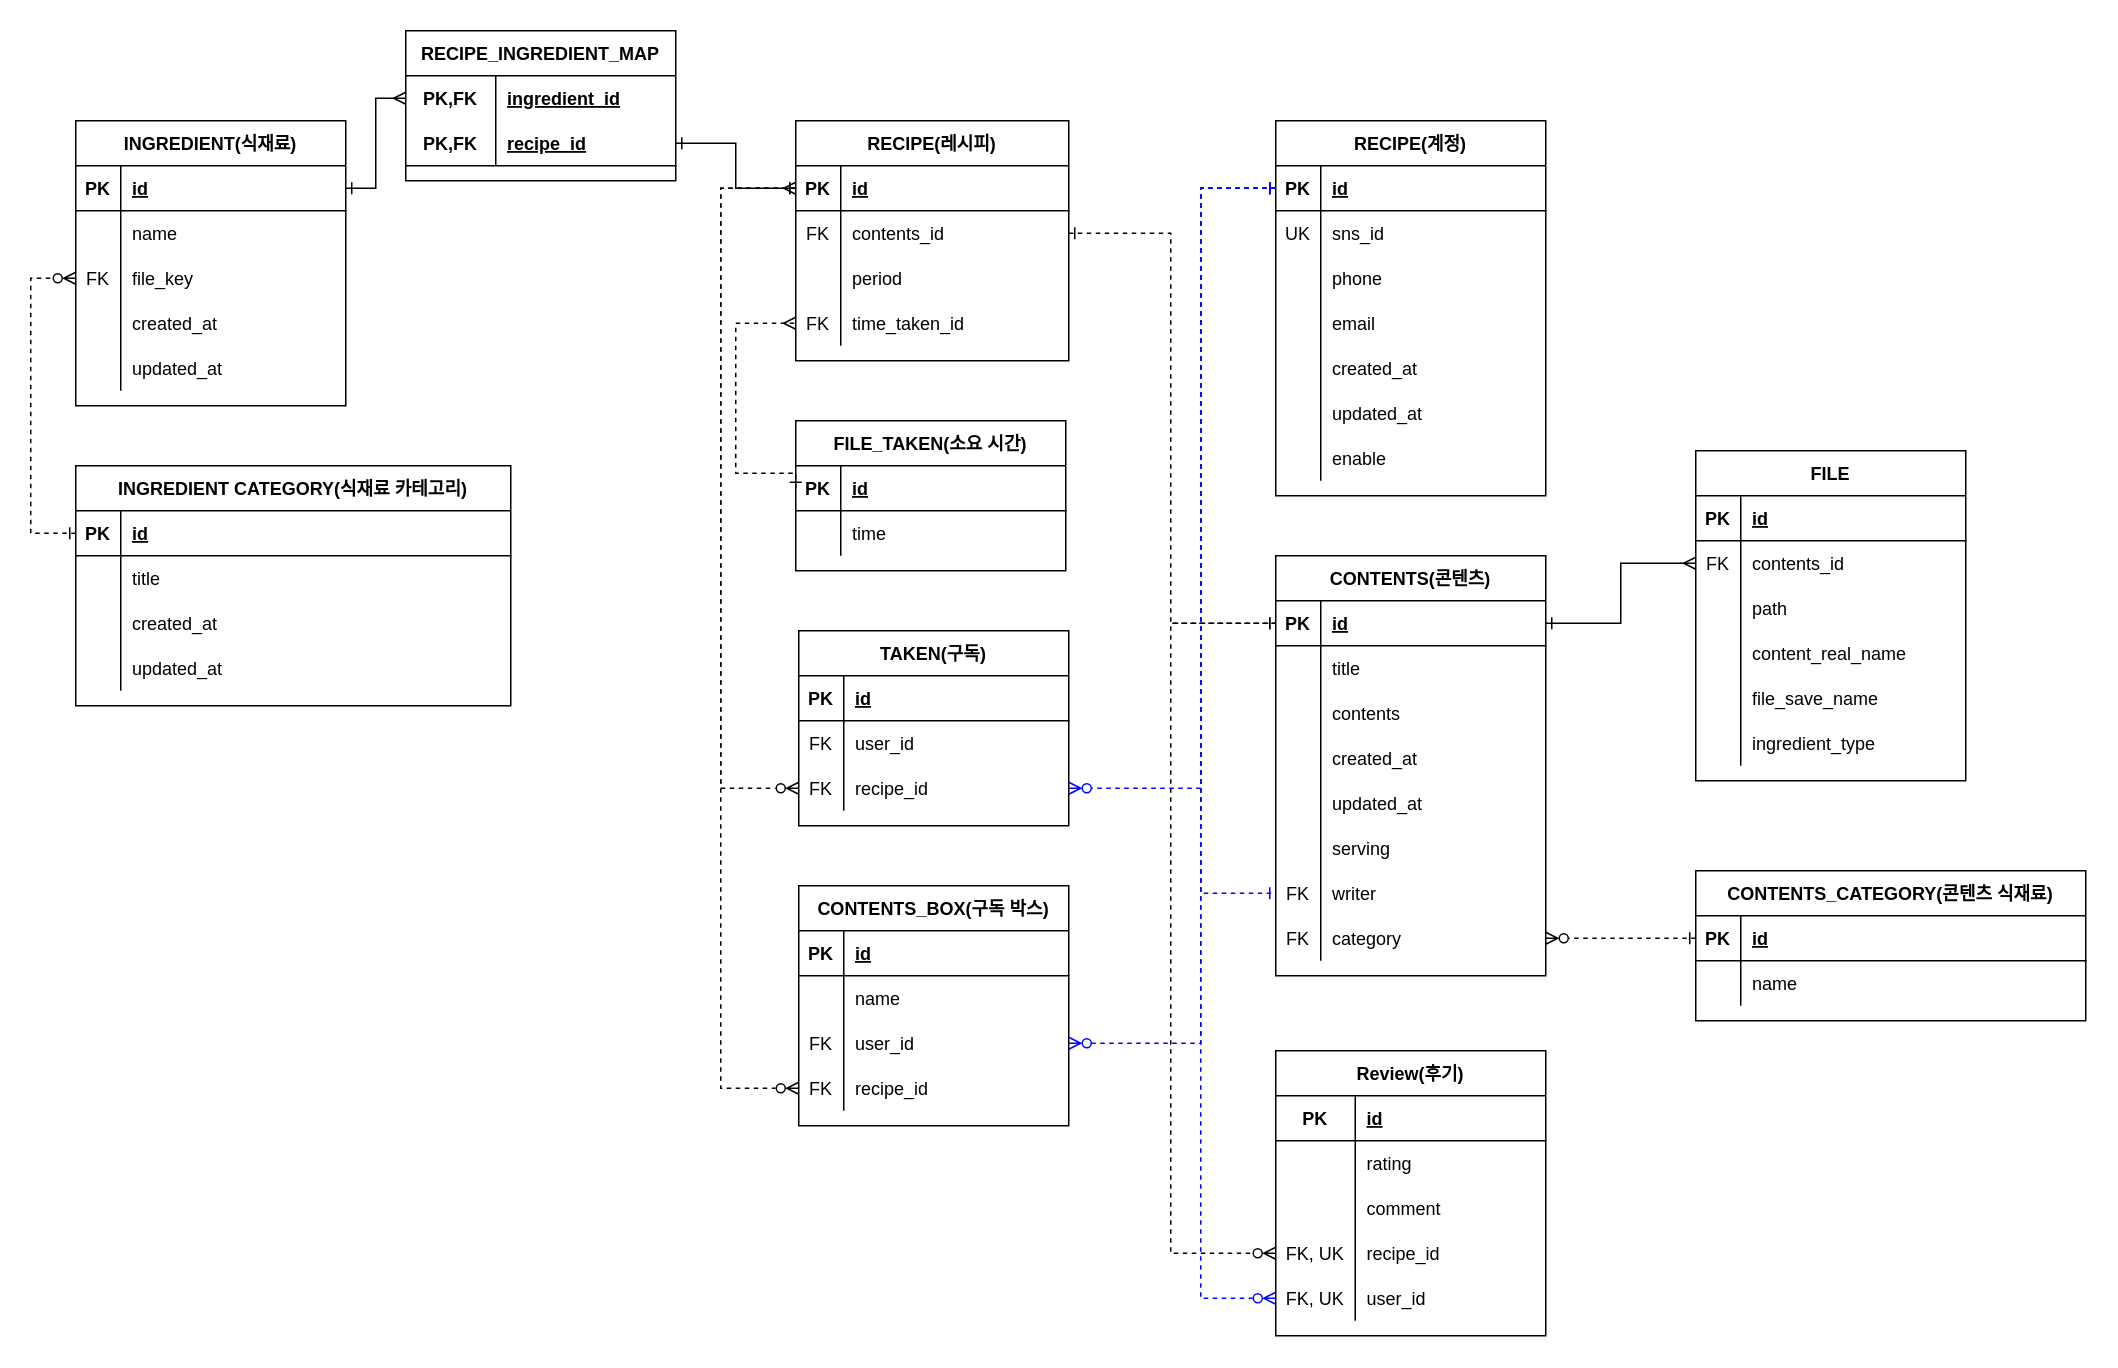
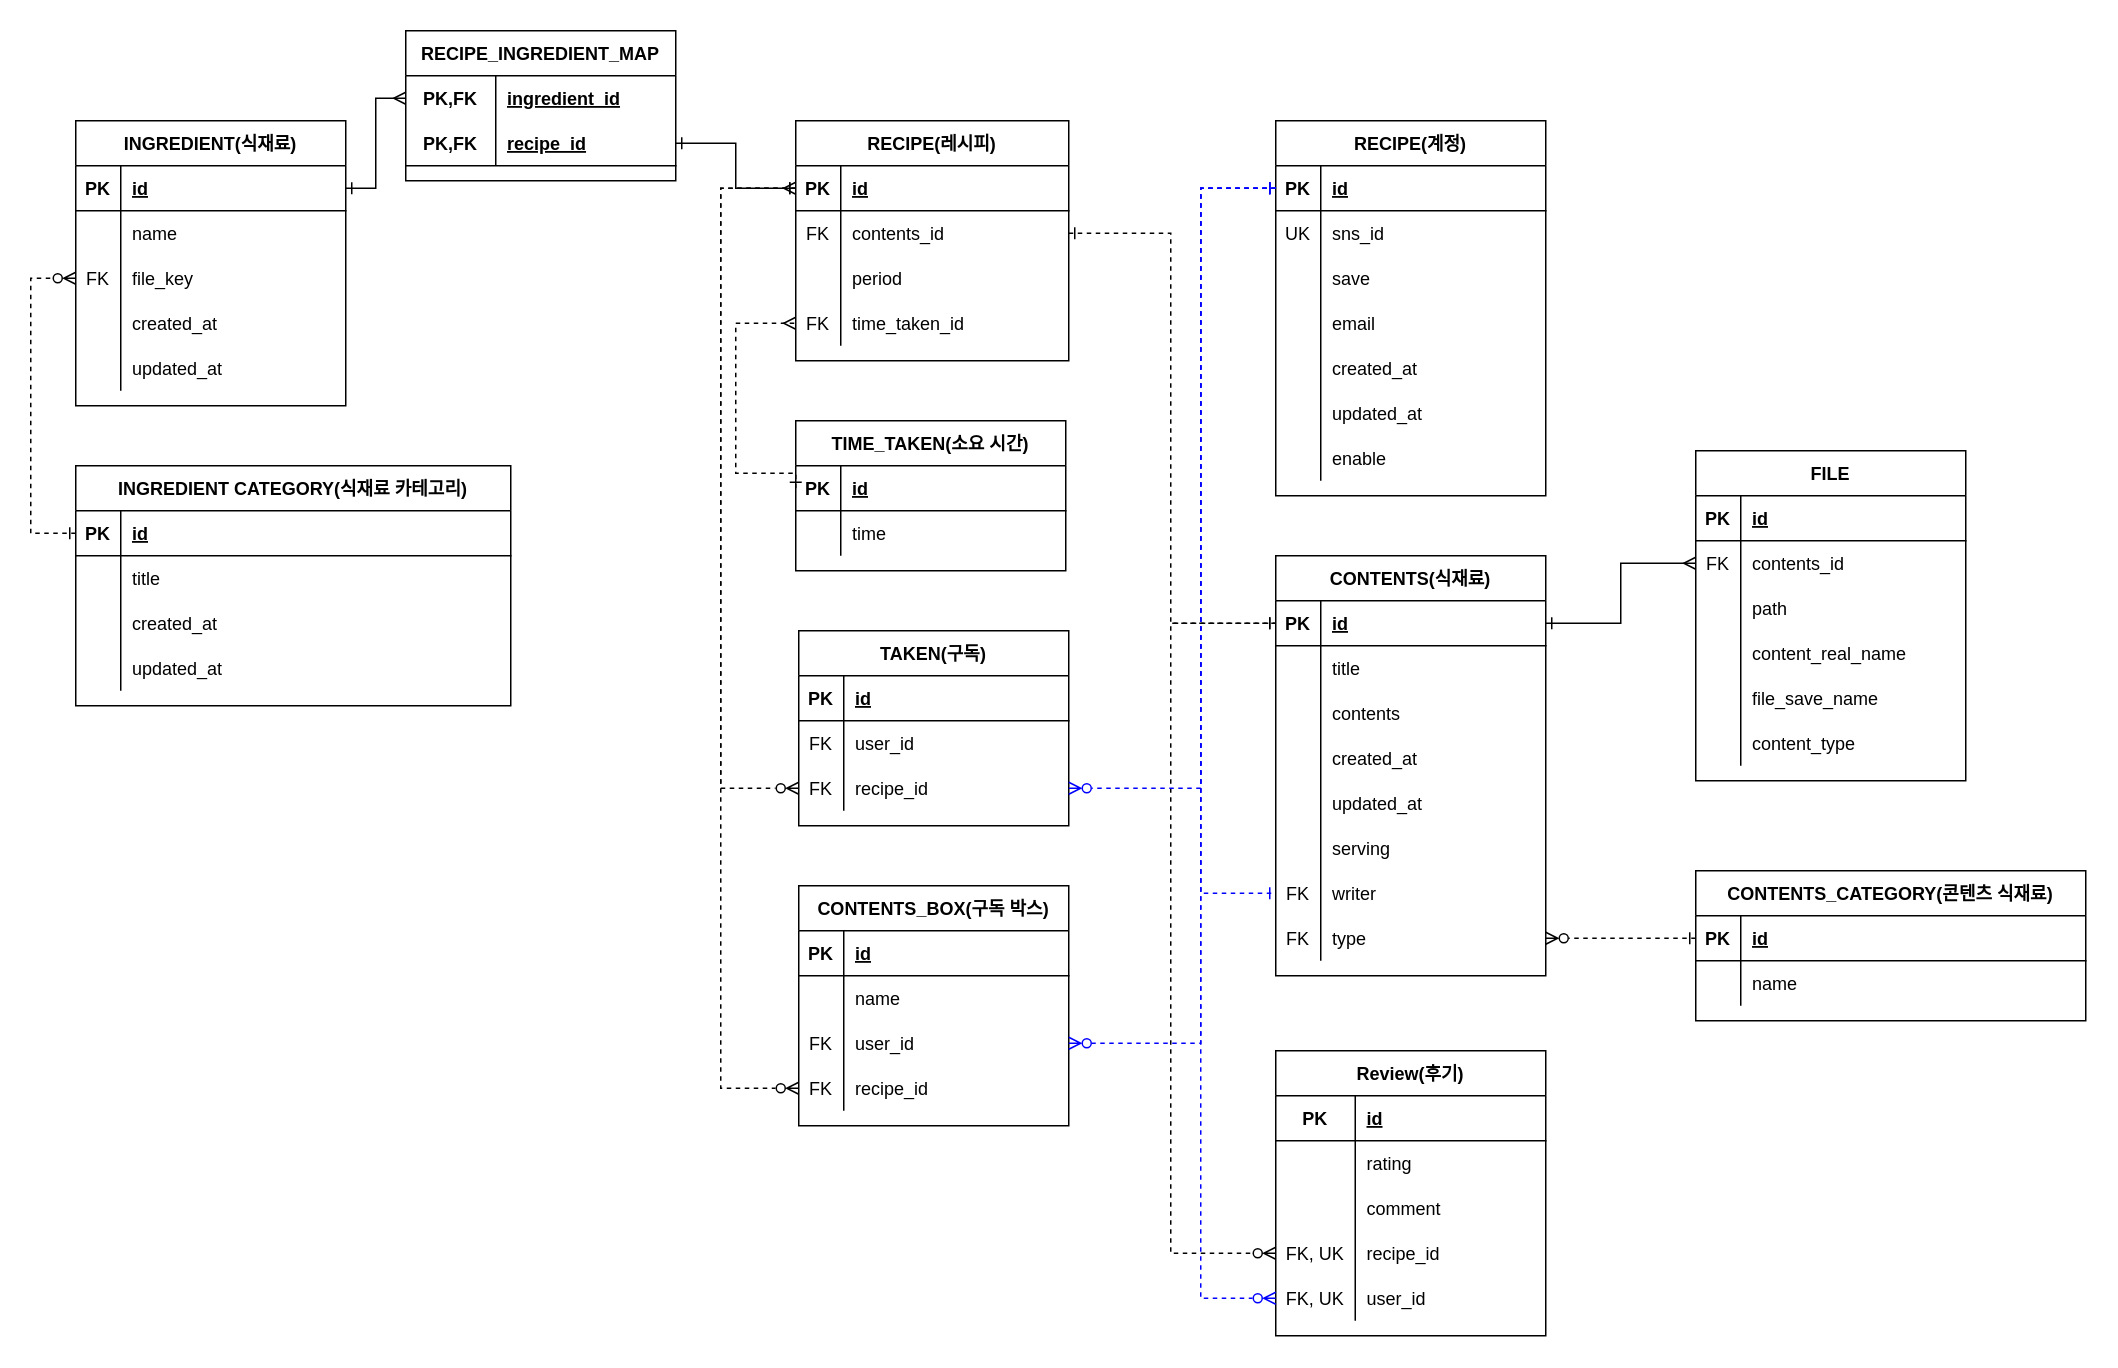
node "phone": label "phone" -> "save"
node "FILE_TAKEN(소요 시간)": label "FILE_TAKEN(소요 시간)" -> "TIME_TAKEN(소요 시간)"
node "CONTENTS(콘텐츠)": label "CONTENTS(콘텐츠)" -> "CONTENTS(식재료)"
node "ingredient_type": label "ingredient_type" -> "content_type"
node "category": label "category" -> "type"
